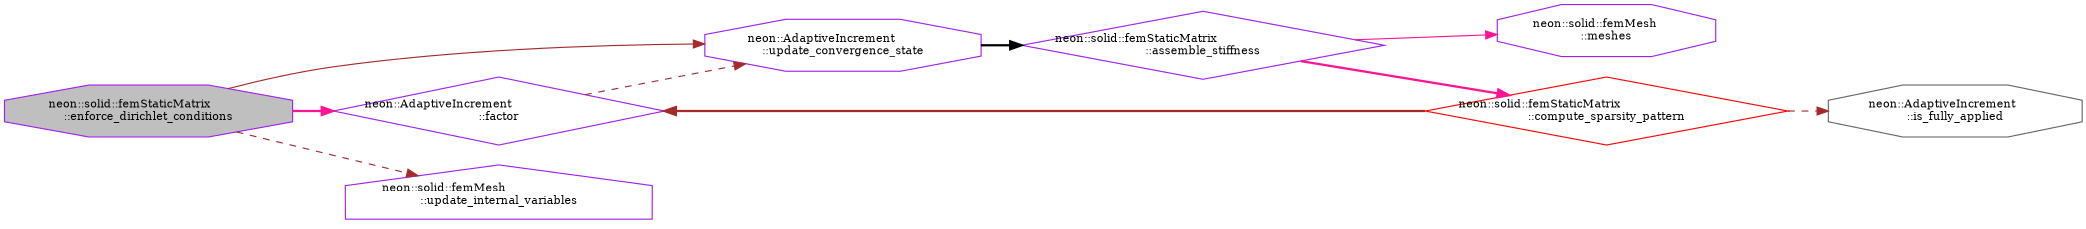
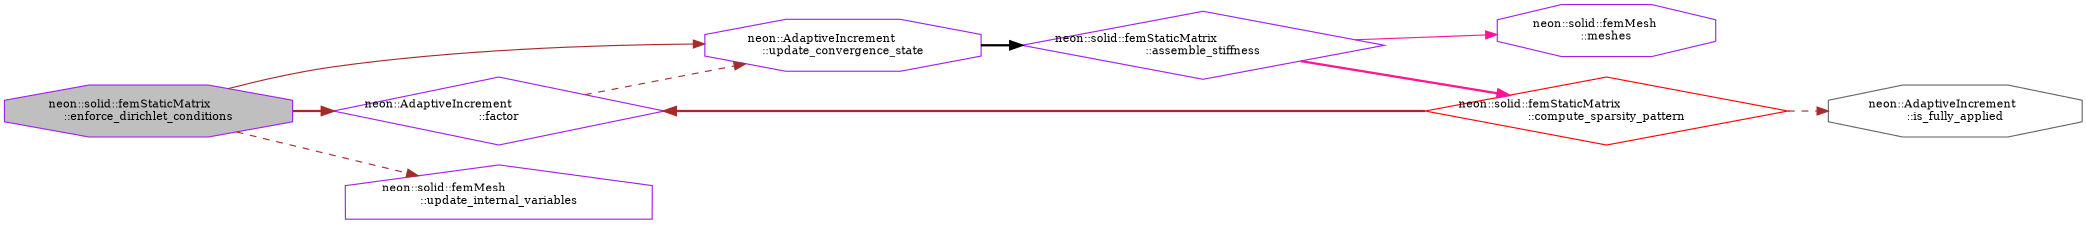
edge "neon::solid::femStaticMatrix ::enforce_dirichlet_conditions" -> "neon::AdaptiveIncrement ::factor": color deeppink -> brown
